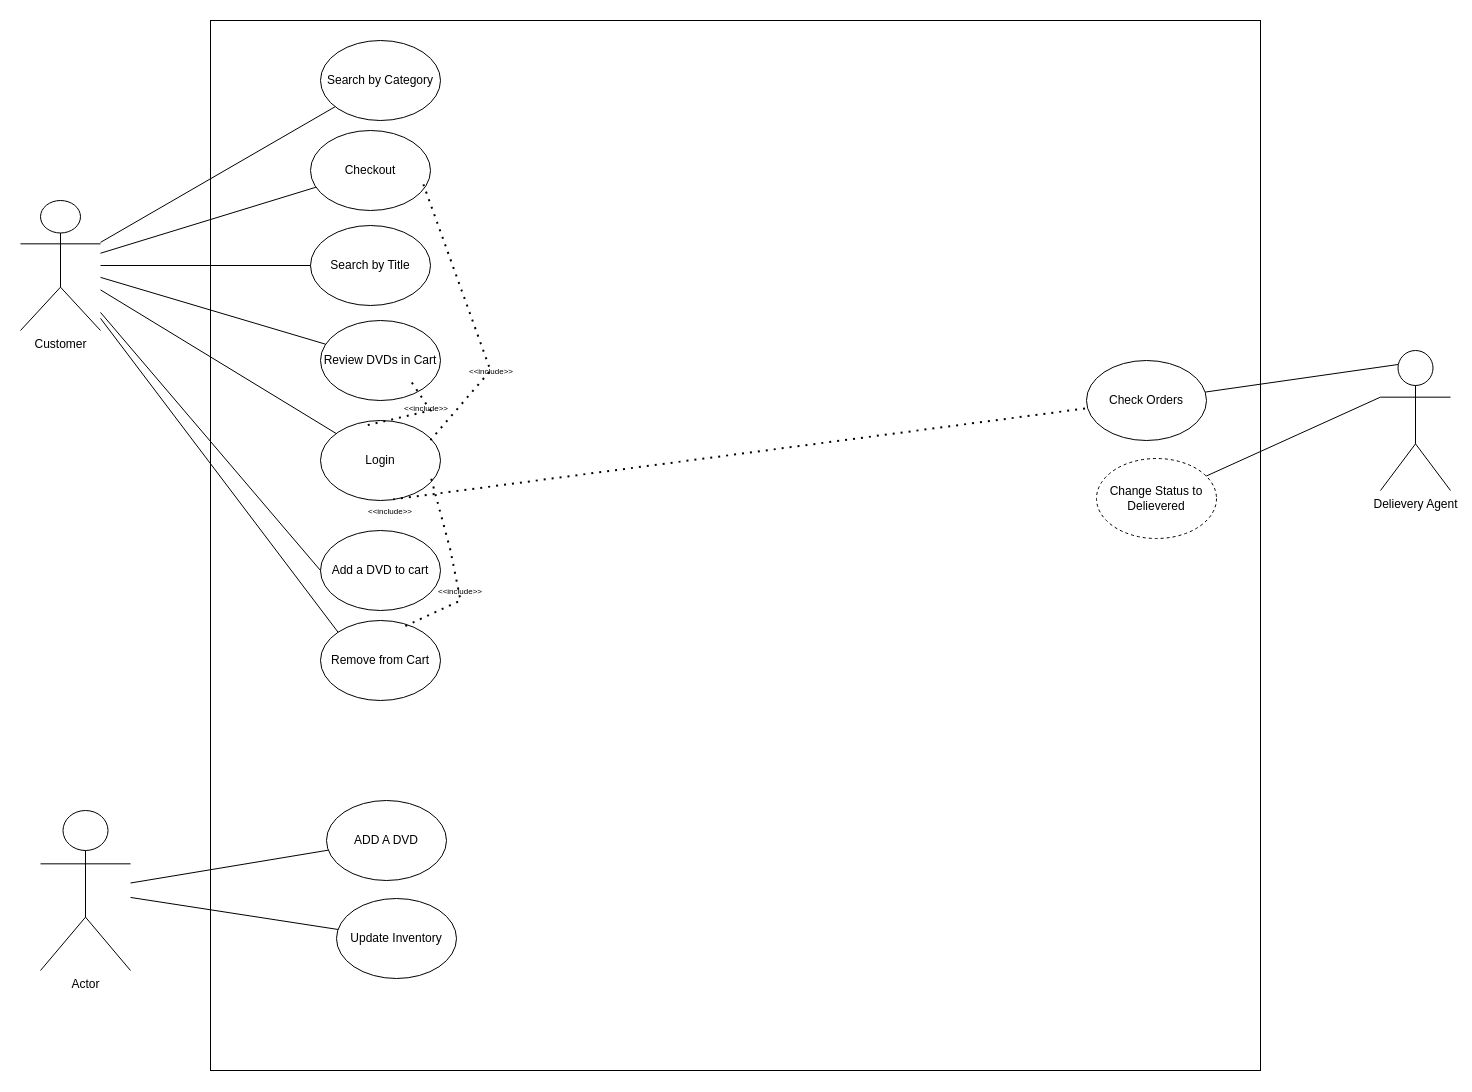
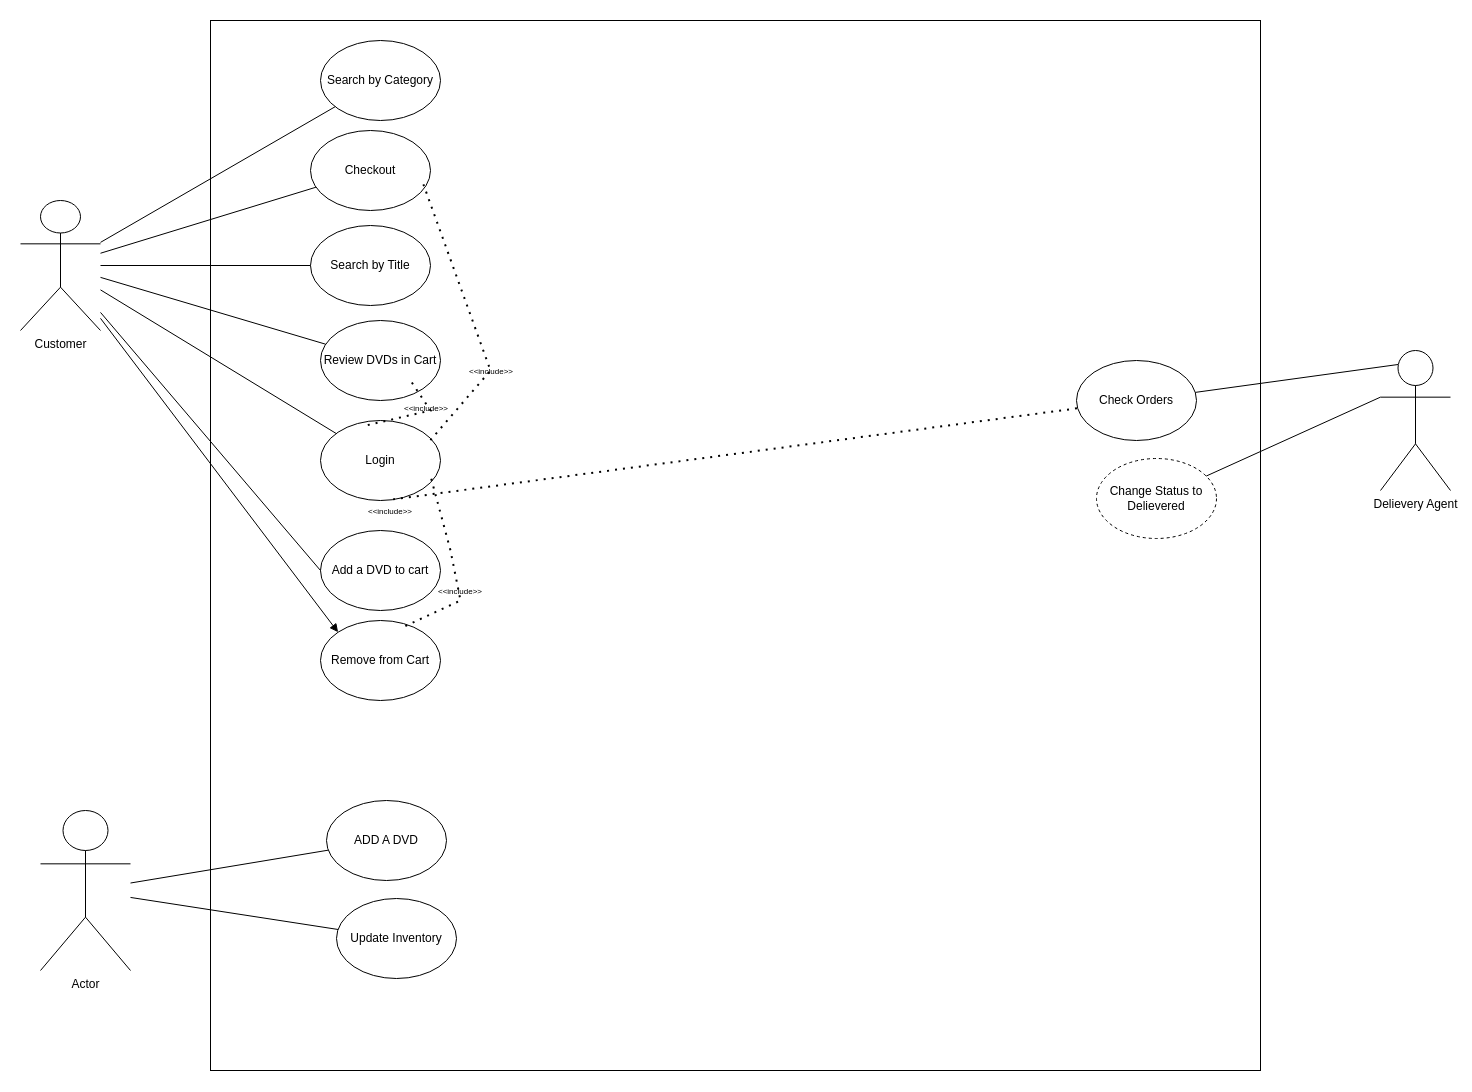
node "Check Orders": moved (1147, 401) -> (1137, 401)
edge "Customer" -- "Remove from Cart": arrowhead none -> block
